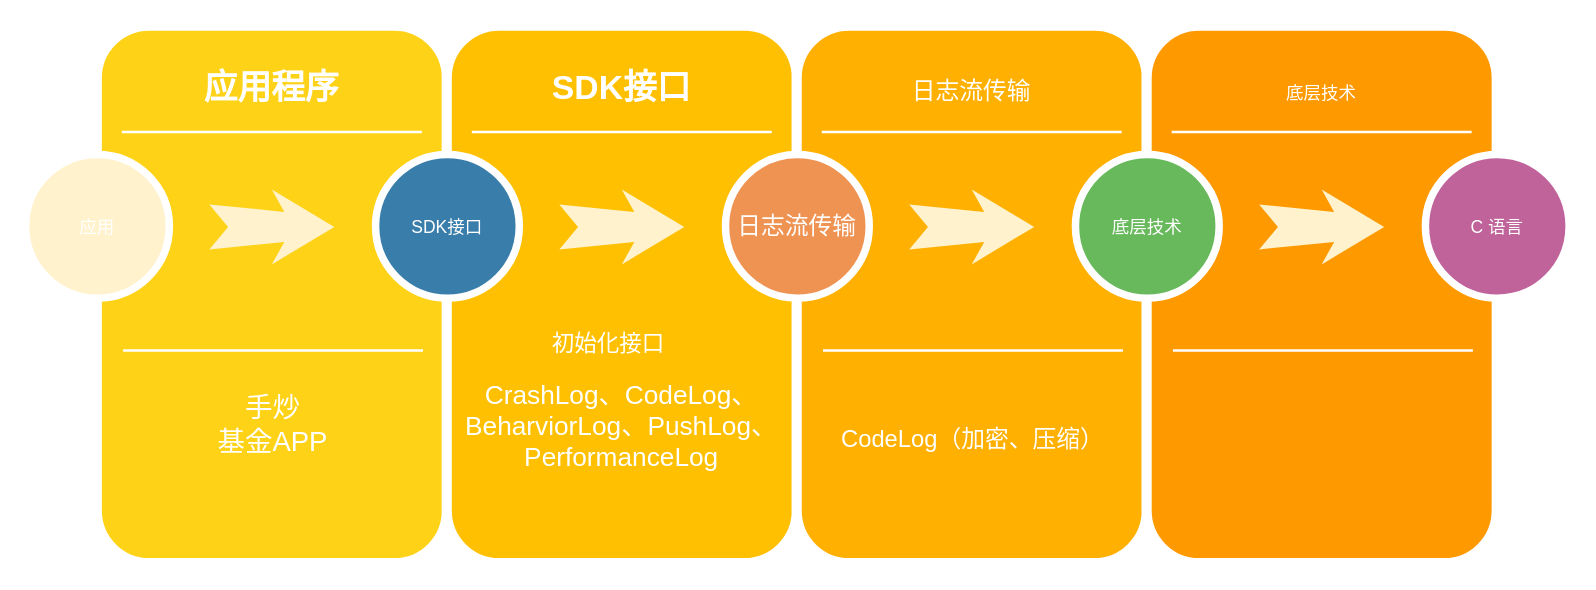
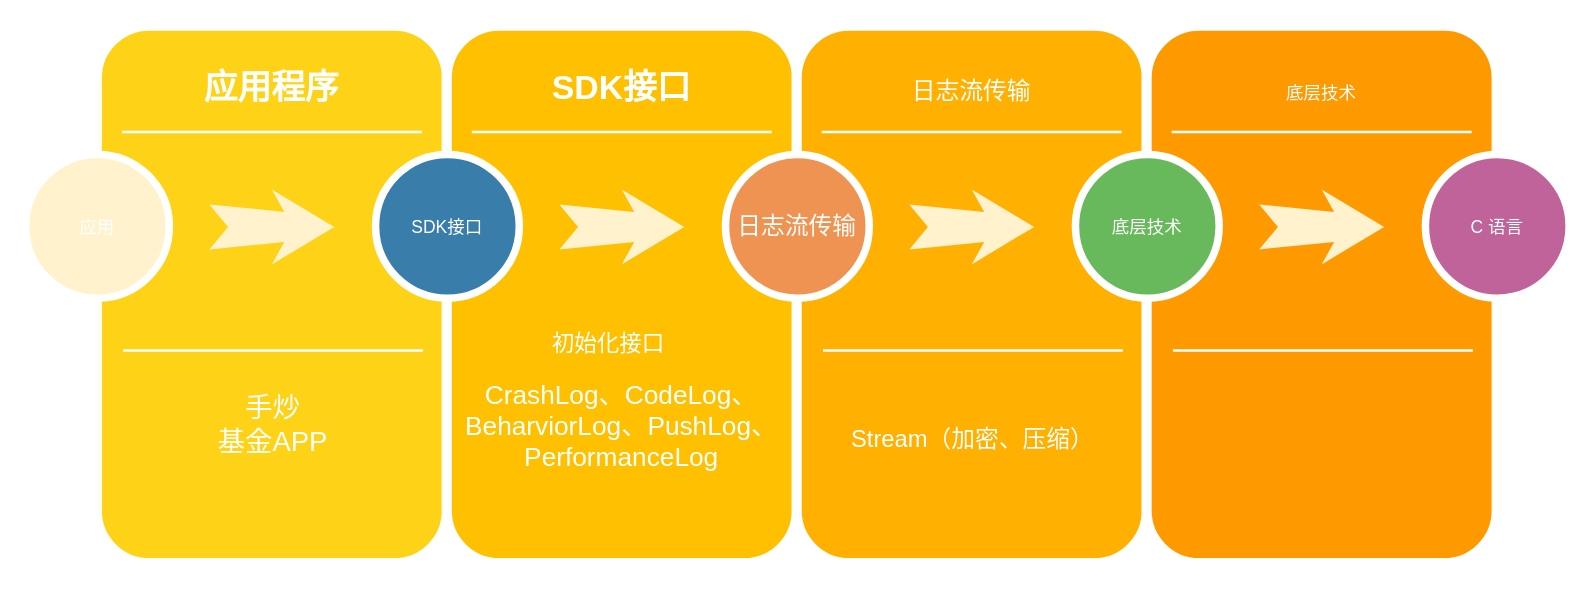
node "CodeLog（加密、压缩）": label "CodeLog（加密、压缩）" -> "Stream（加密、压缩）"
